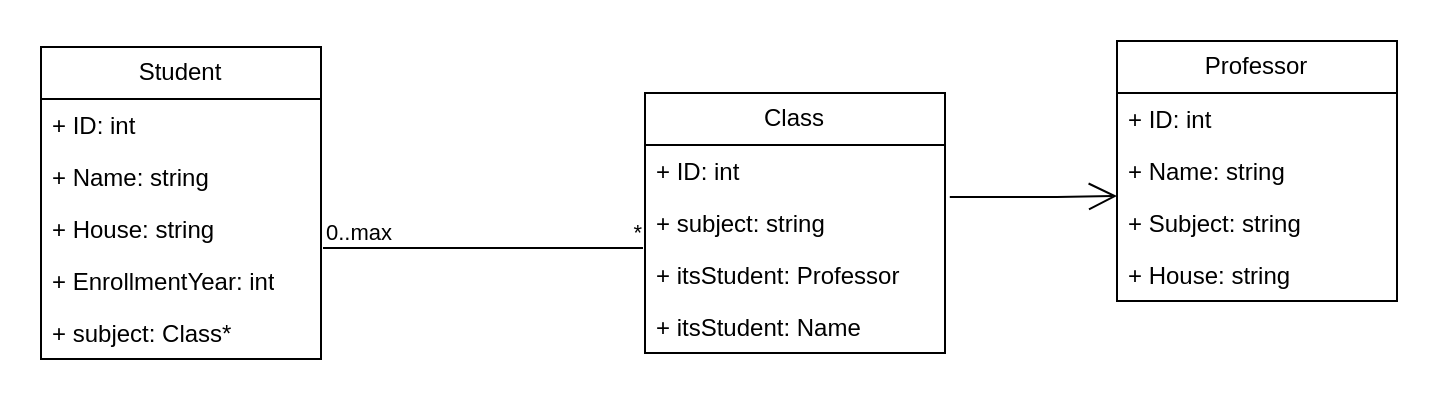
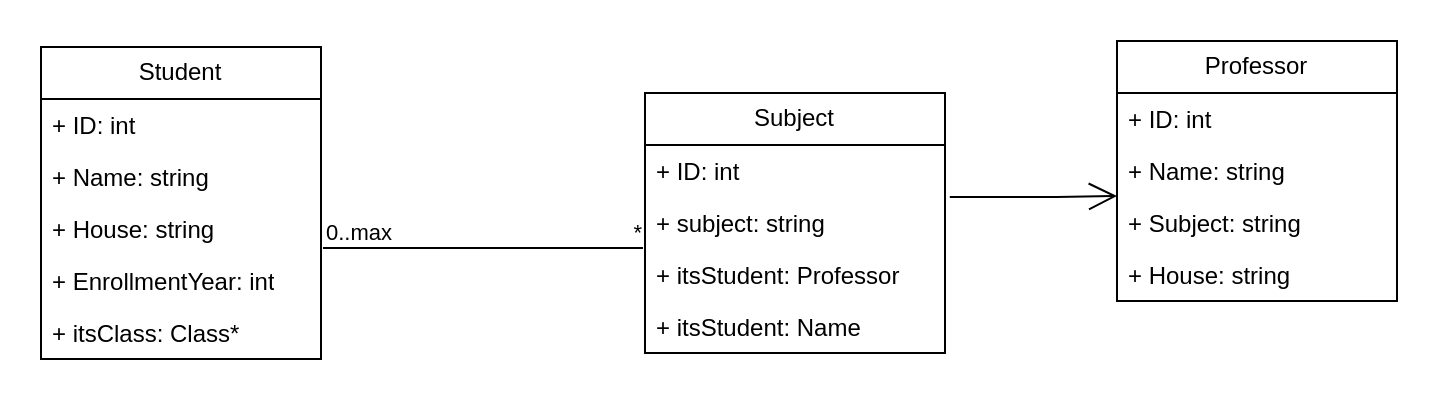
node "Class": label "Class" -> "Subject"
node "+ subject: Class*": label "+ subject: Class*" -> "+ itsClass: Class*"
